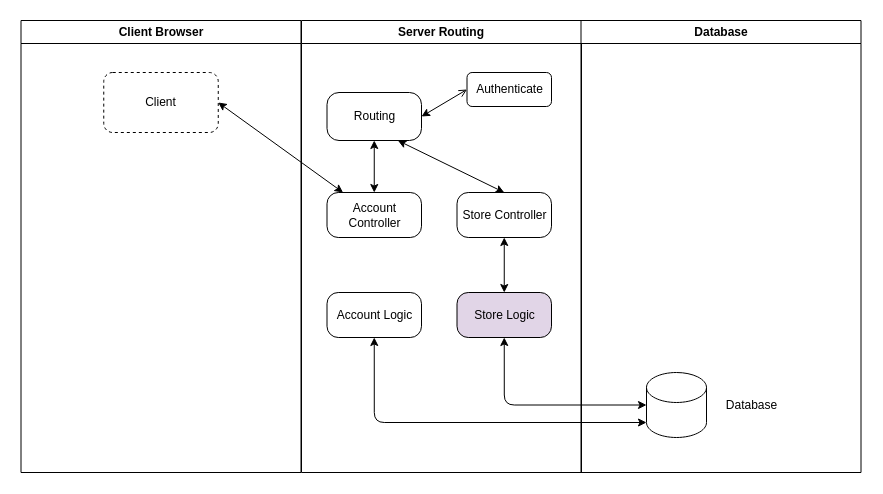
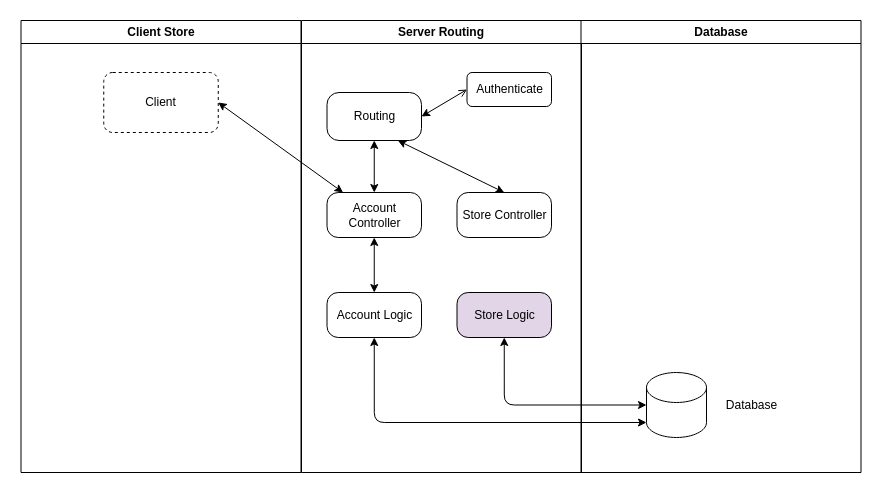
node "Client Browser": label "Client Browser" -> "Client Store"
edge "Account Controller" -- "Account Logic": added
edge "Store Controller" -- "Store Logic": removed
